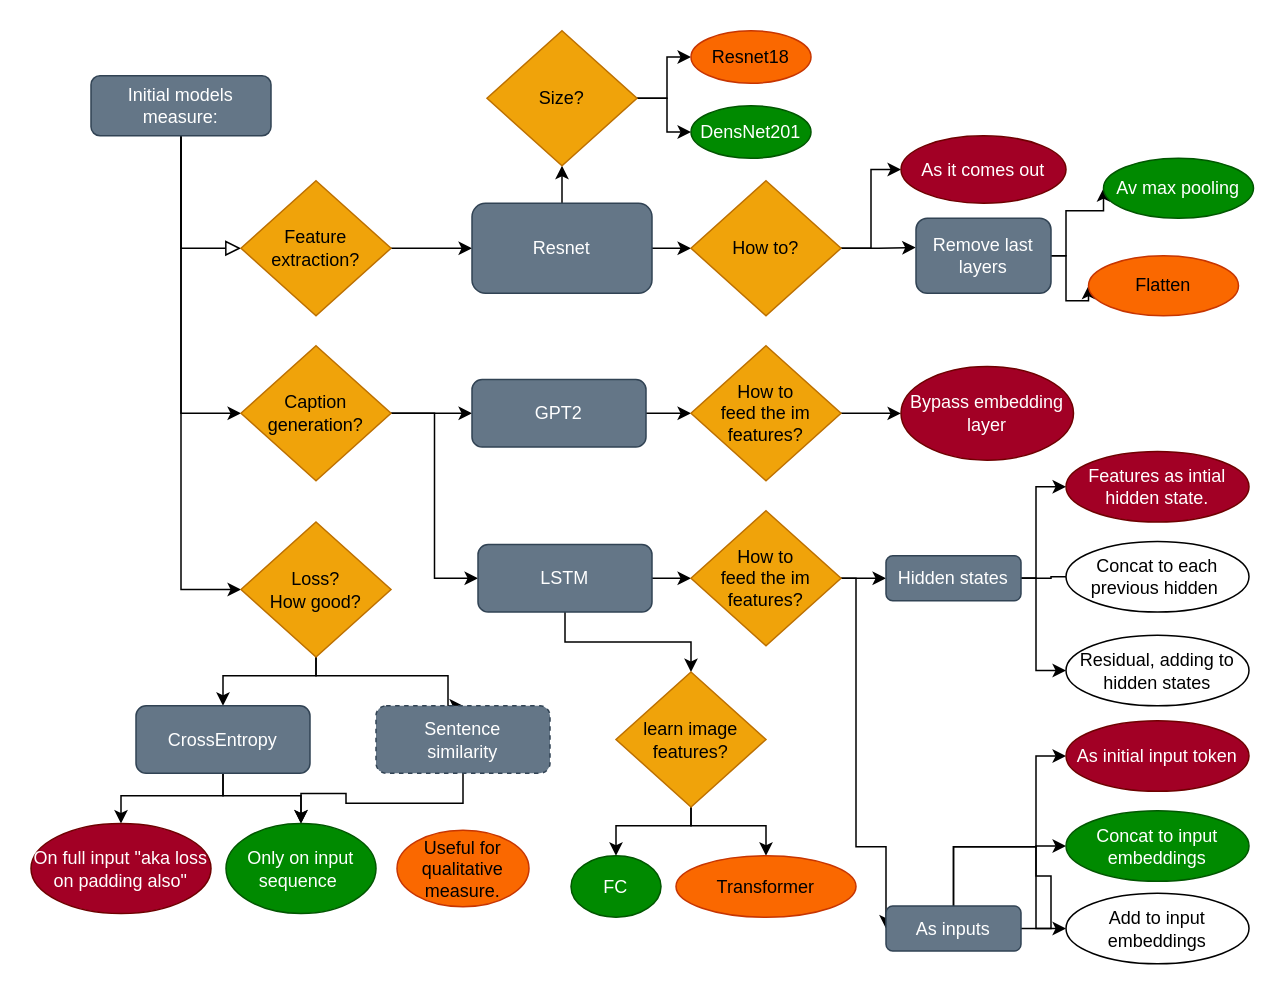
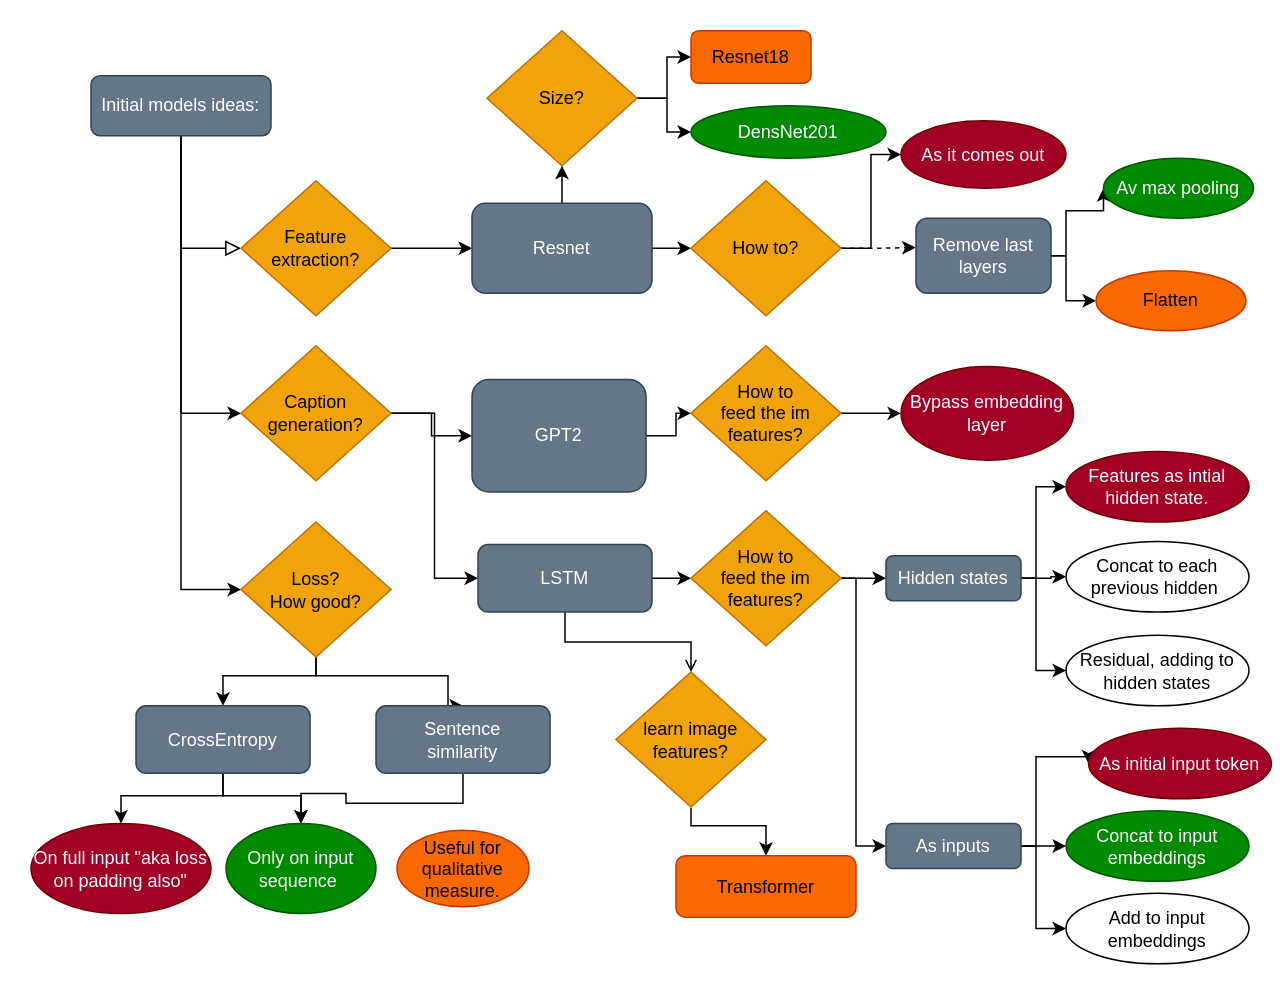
node "Resnet18": shape ellipse -> rounded rectangle
node "Initial models measure:": label "Initial models measure:" -> "Initial models ideas:"
node "DensNet201": size 120x53 -> 195x53
node "As it comes out": moved (983, 170) -> (983, 155)
edge "How to?" -> "Remove last layers": style solid -> dashed
node "Flatten": moved (1163, 286) -> (1171, 301)
node "GPT2": size 174x68 -> 174x113
edge "Concat to each previous hidden" -- "Hidden states": arrowhead none -> classic
edge "LSTM" -> "learn image features?": arrowhead classic -> open
node "Sentence similarity": style dashed -> solid
node "As initial input token": moved (1157, 756) -> (1180, 764)
edge "learn image features?" -> "FC": removed
node "FC": removed
node "Transformer": shape ellipse -> rounded rectangle
node "As inputs": moved (953, 929) -> (953, 846)
